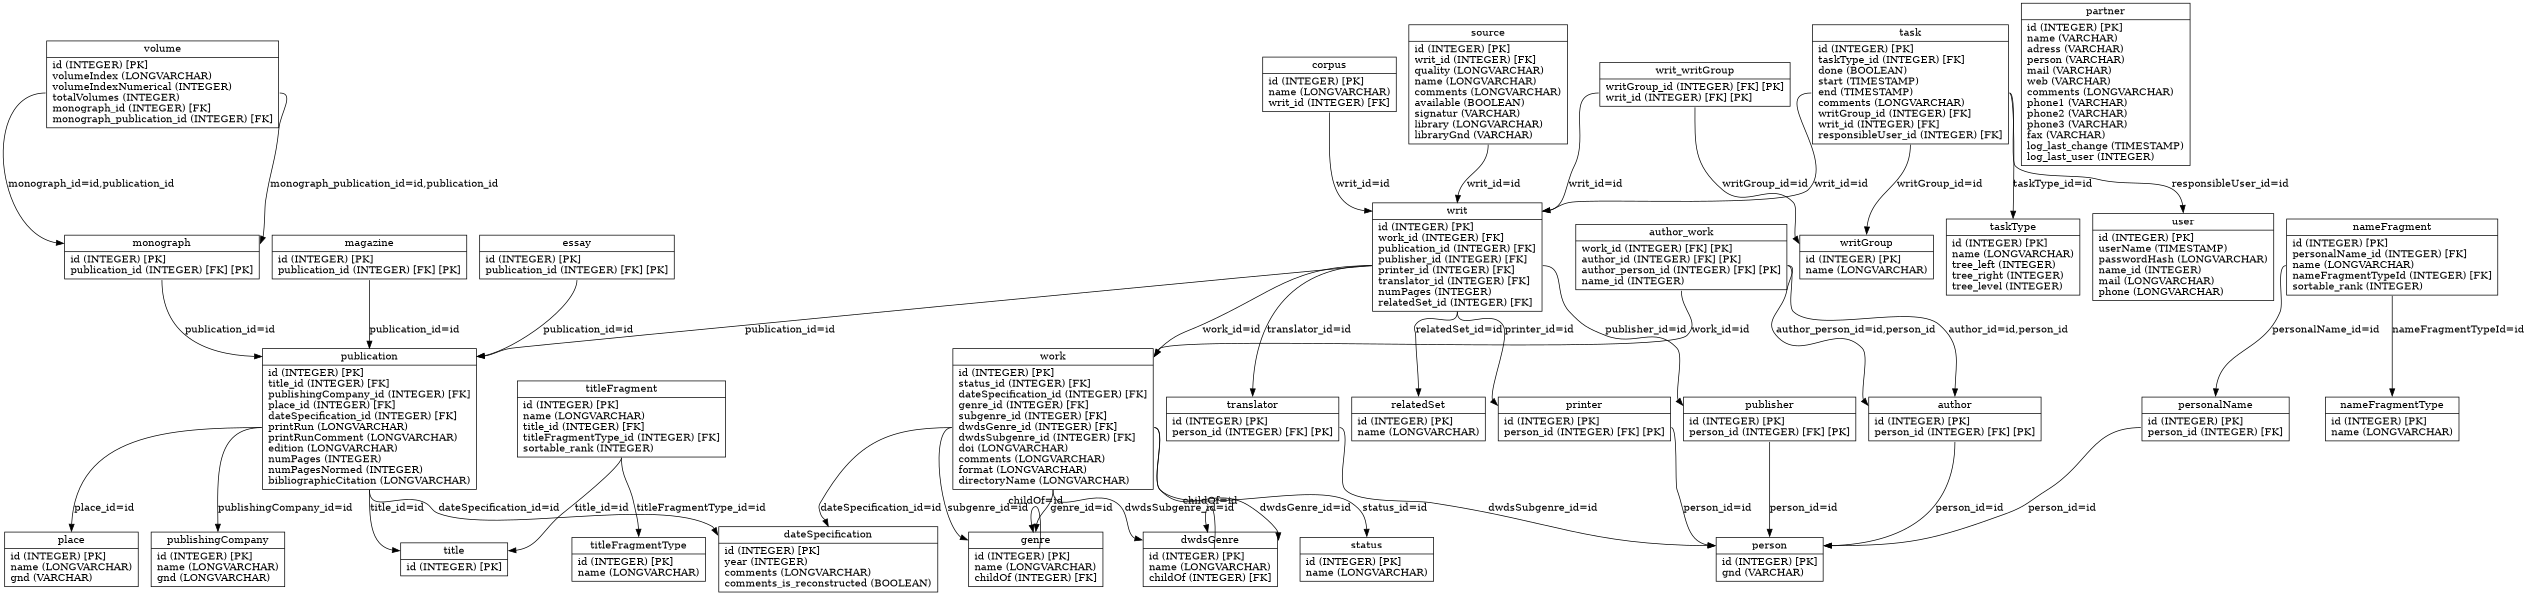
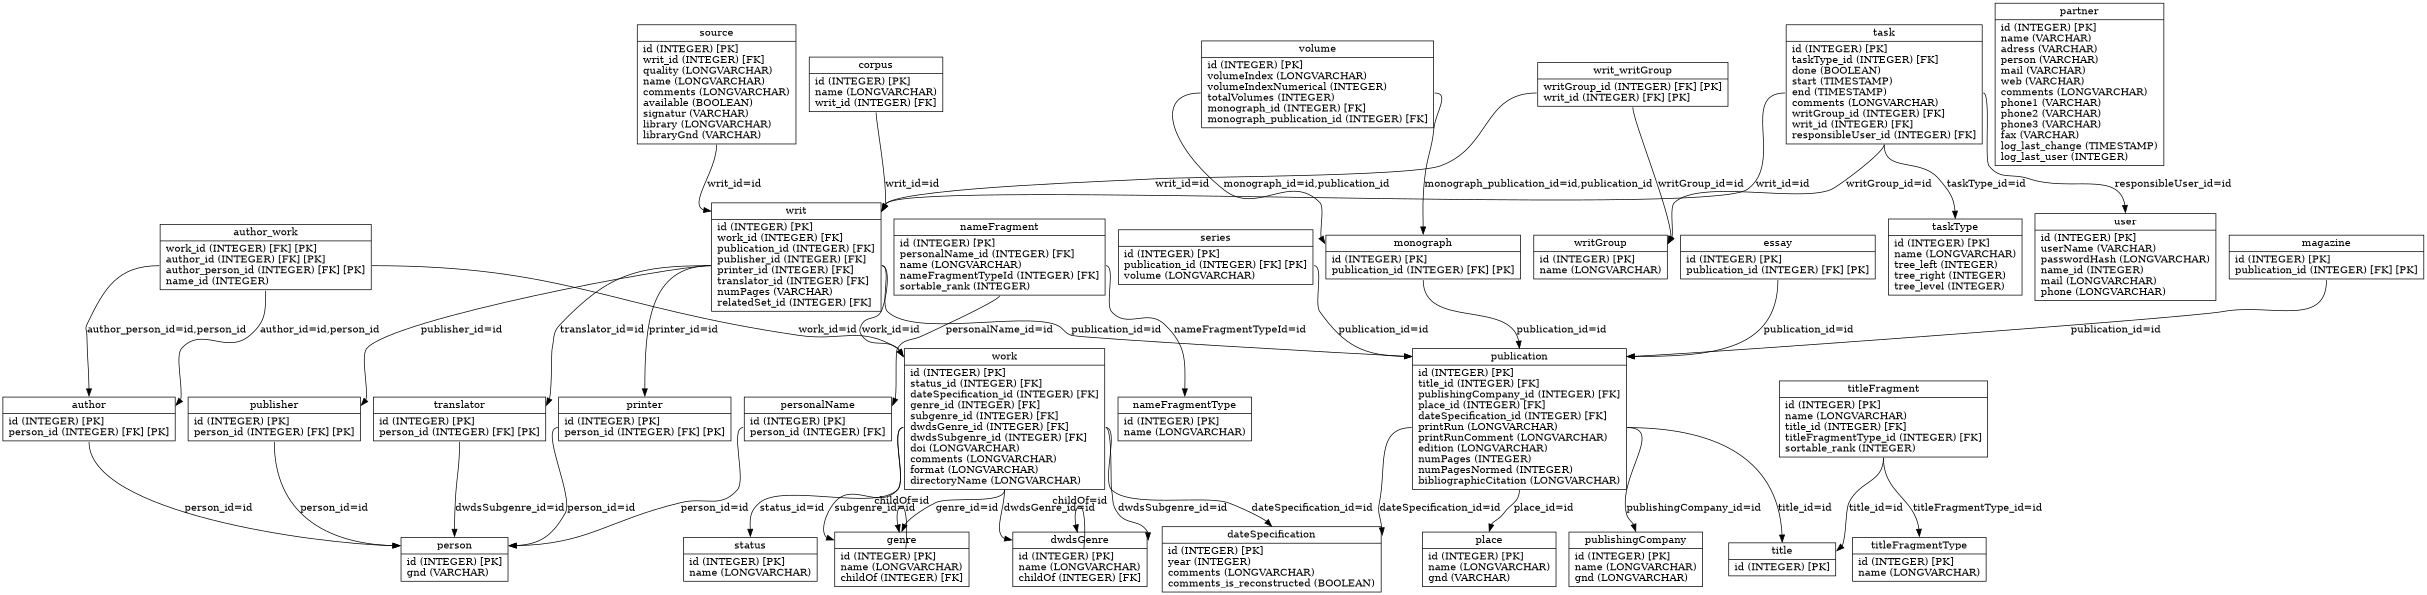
node "user": text "userName (TIMESTAMP)" -> "userName (VARCHAR)"
node "series": added
node "writ": text "numPages (INTEGER)" -> "numPages (VARCHAR)"
node "relatedSet": removed
